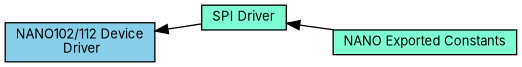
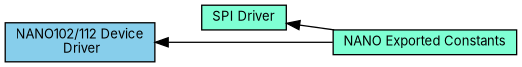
edge "SPI Driver" -> "NANO102/112 Device Driver": now "NANO Exported Constants" -> "NANO102/112 Device Driver"
